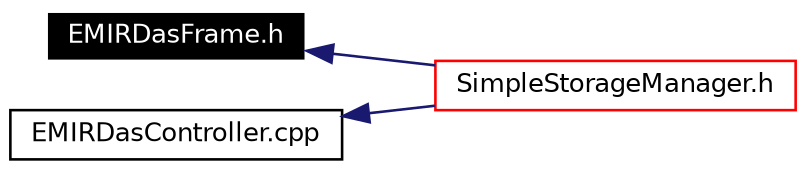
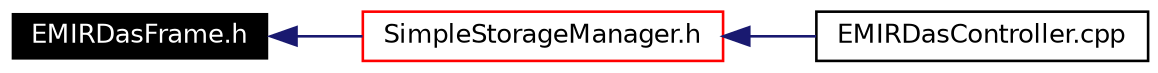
edge "SimpleStorageManager.h" -> "EMIRDasController.cpp": reversed
